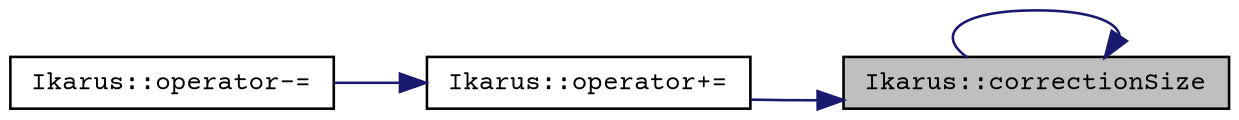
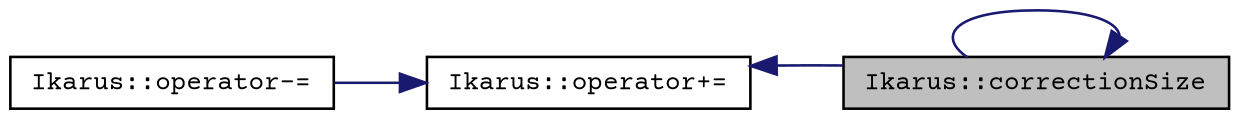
edge "Ikarus::operator+=" -> "Ikarus::correctionSize": reversed
